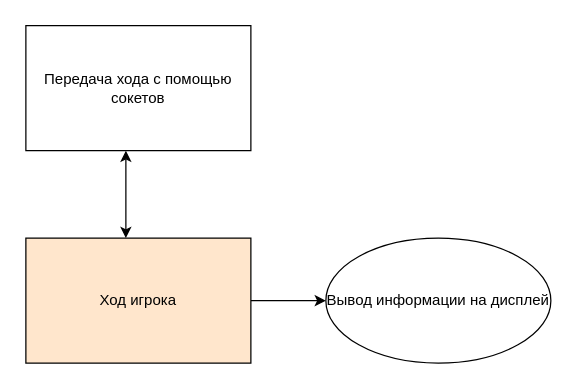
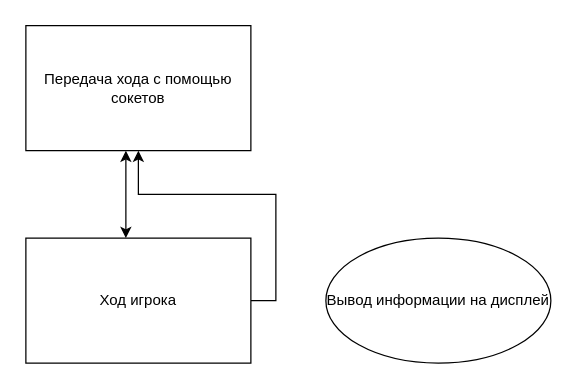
node "Ход игрока": fillcolor #ffe6cc -> #ffffff
edge "Ход игрока" -> "Вывод информации на дисплей": now "Ход игрока" -> "Передача хода с помощью сокетов"
